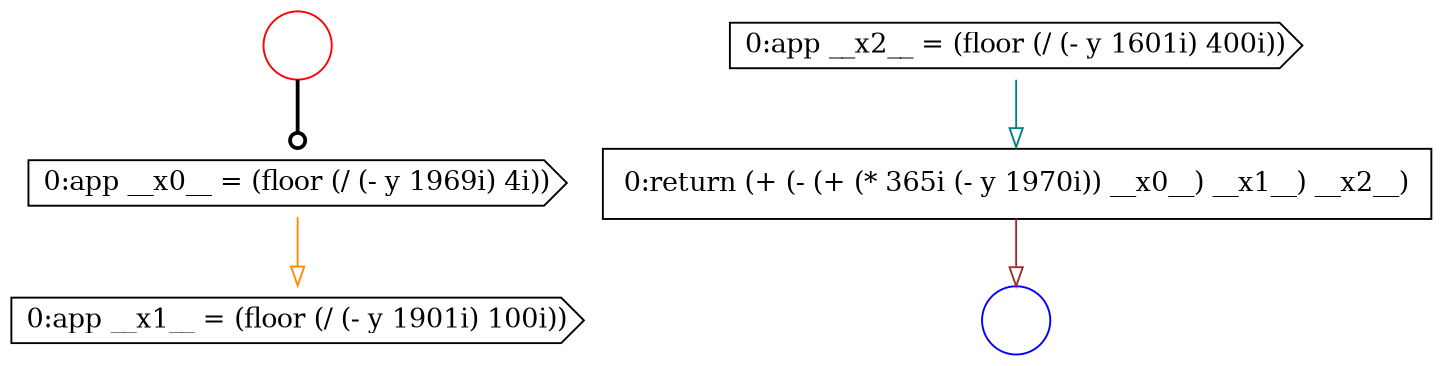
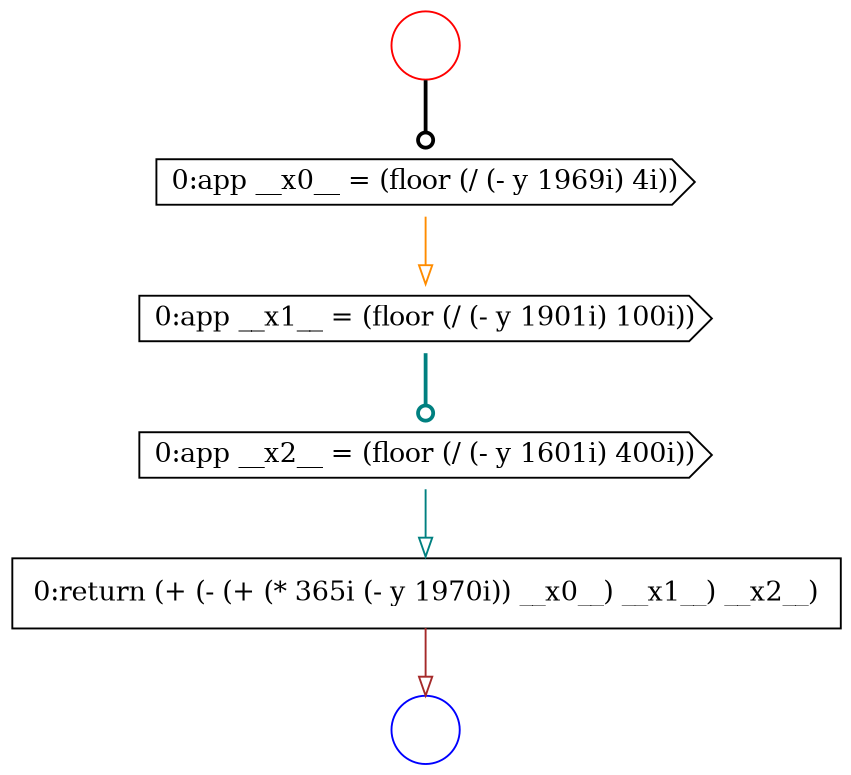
edge "0:app __x1__ = (floor (/ (- y 1901i) 100i))" -> "0:app __x2__ = (floor (/ (- y 1601i) 400i))": added
